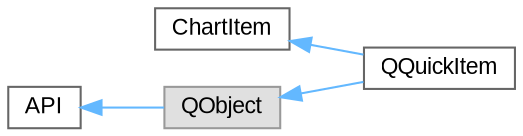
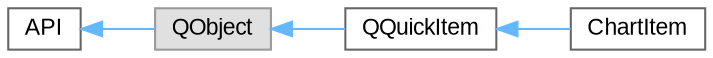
edge "QQuickItem" -> "ChartItem": reversed
